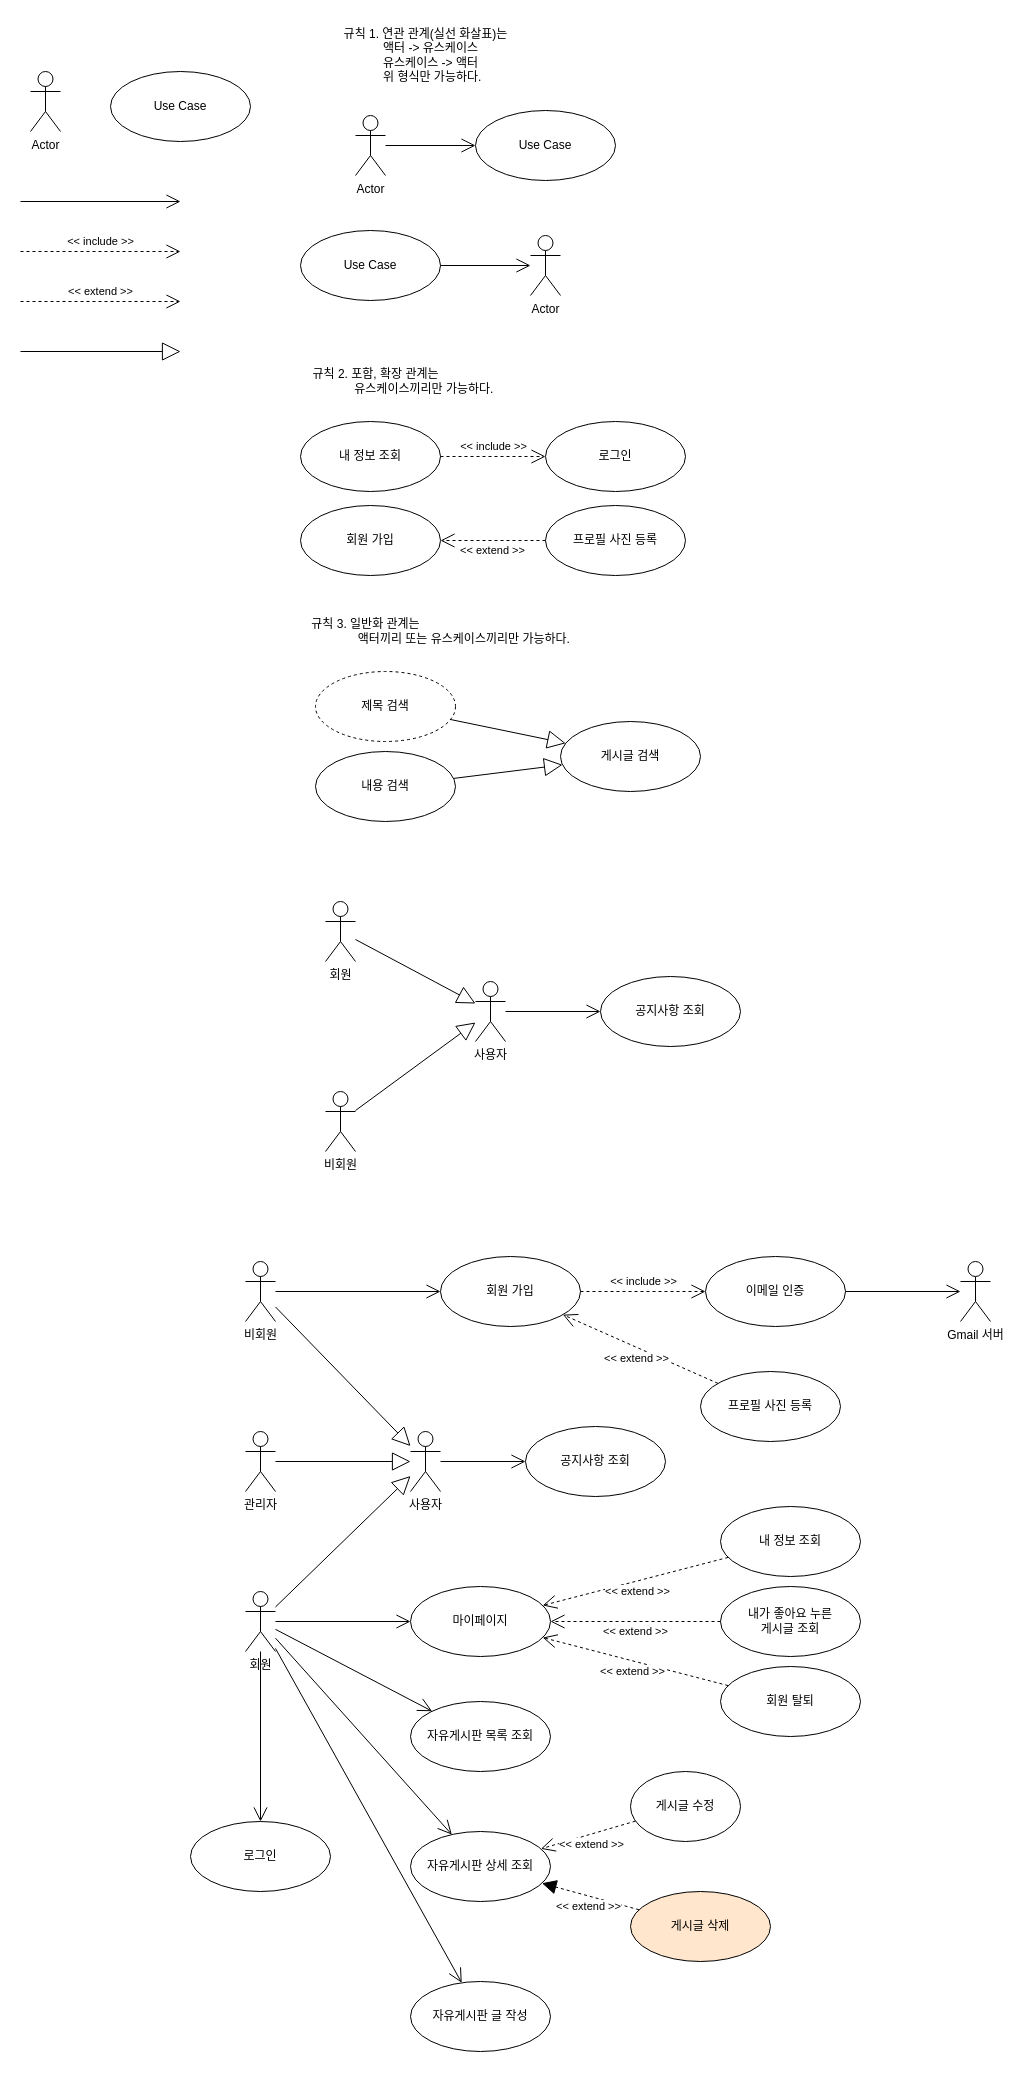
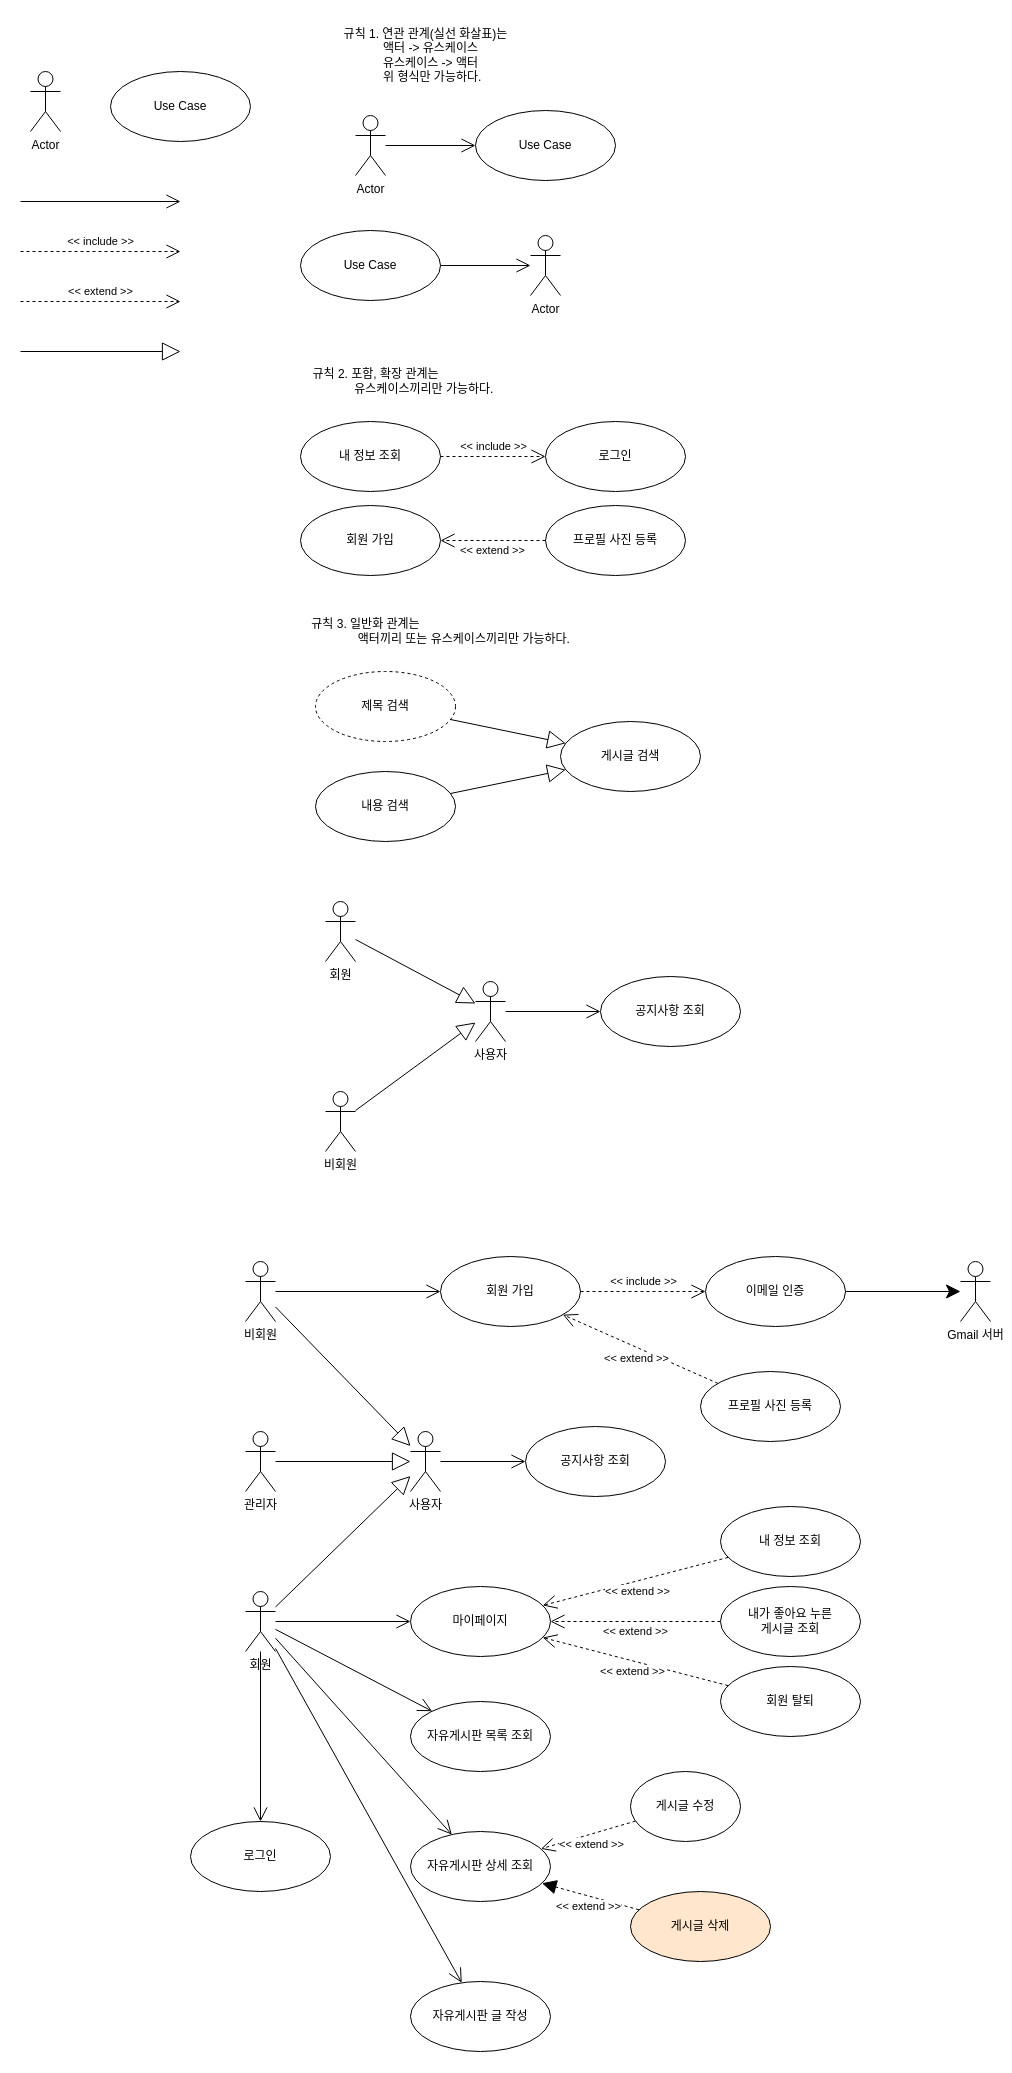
node "내용 검색": moved (386, 787) -> (386, 807)
edge "이메일 인증" -> "Gmail 서버": arrowhead open -> classic
